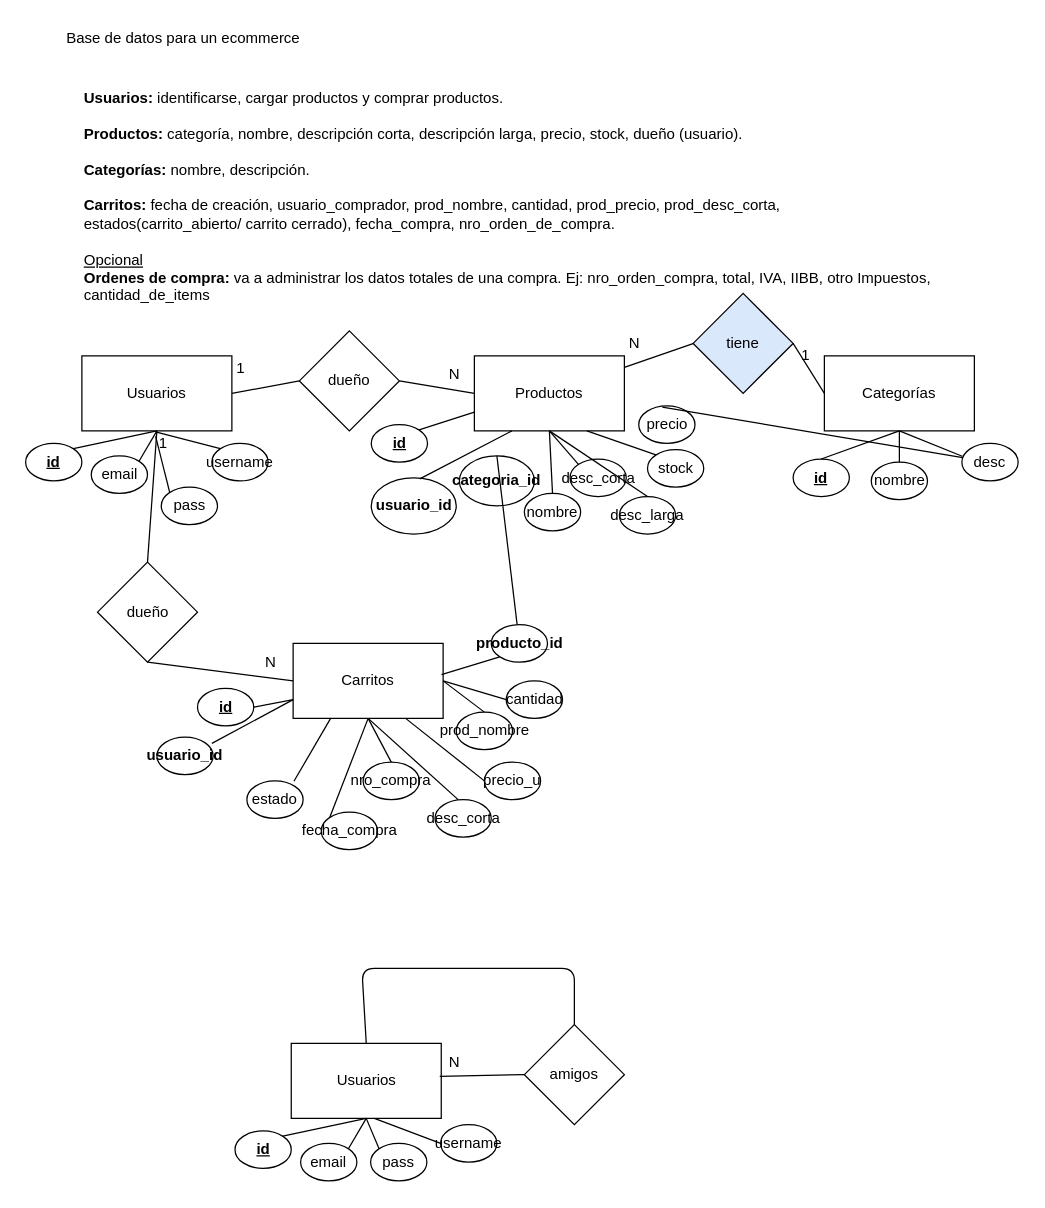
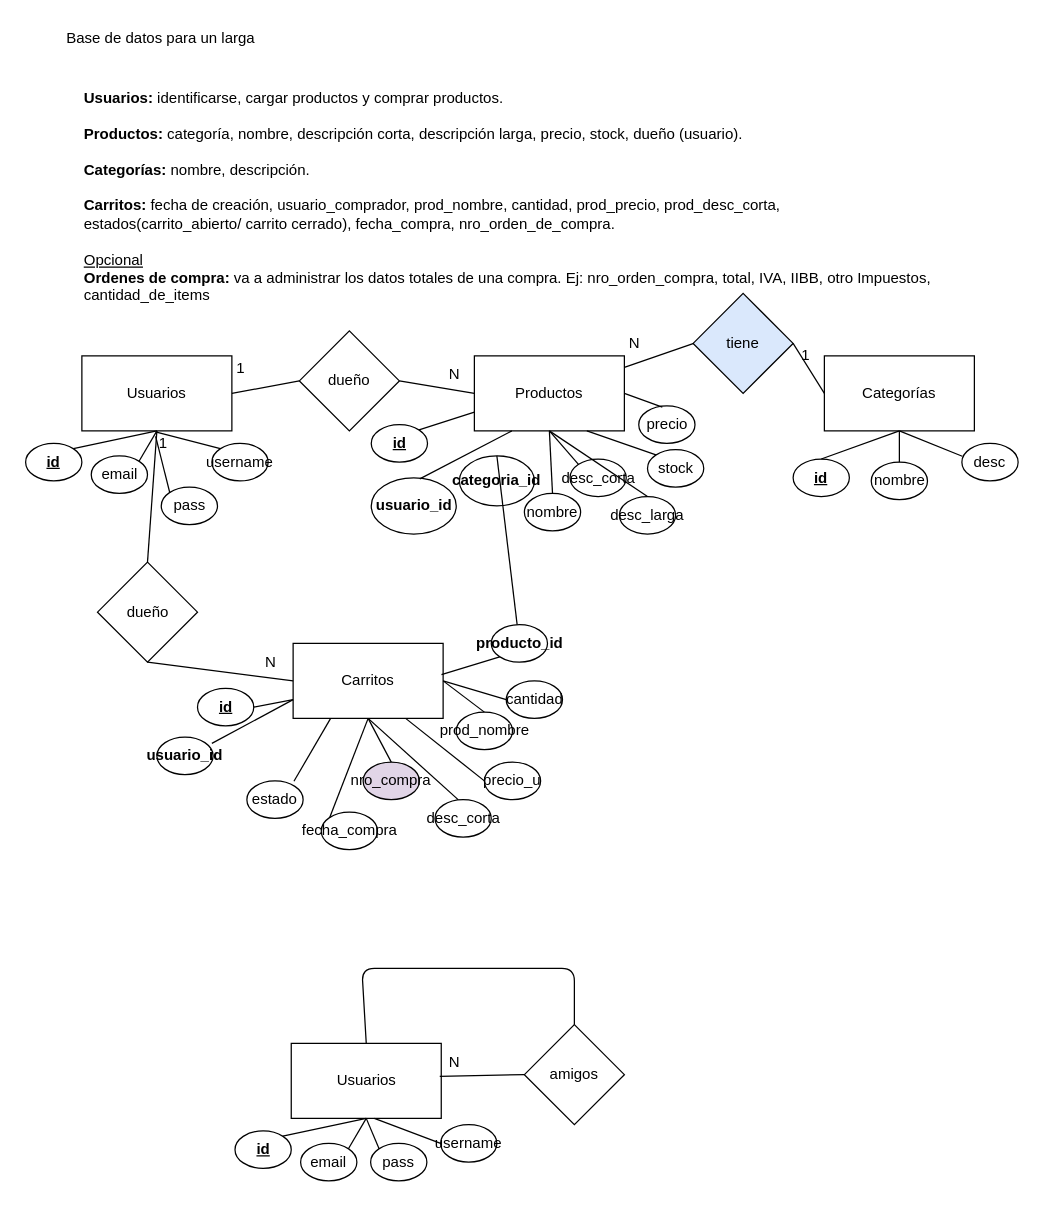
node "Base de datos para un ecommerce": label "Base de datos para un ecommerce" -> "Base de datos para un larga"
edge "precio" -- "desc": now "precio" -- "Productos"
node "nro_compra": fillcolor #ffffff -> #e1d5e7
